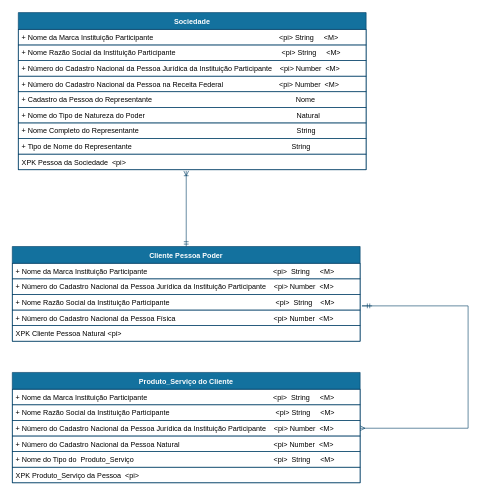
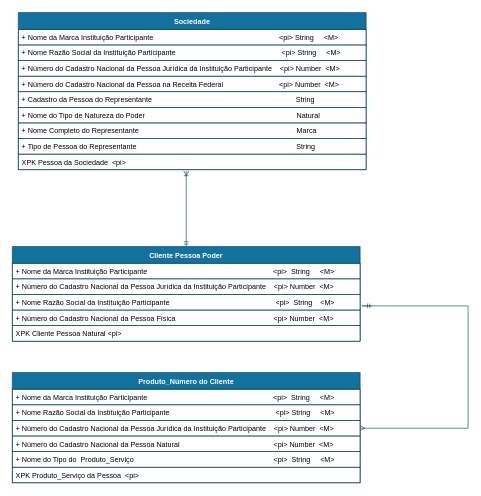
node "+ Cadastro da Pessoa do Representante Nome": label "+ Cadastro da Pessoa do Representante Nome" -> "+ Cadastro da Pessoa do Representante String"
node "+ Nome Completo do Representante String": label "+ Nome Completo do Representante String" -> "+ Nome Completo do Representante Marca"
node "+ Tipo de Nome do Representante String": label "+ Tipo de Nome do Representante String" -> "+ Tipo de Pessoa do Representante String"
node "Produto_Serviço do Cliente": label "Produto_Serviço do Cliente" -> "Produto_Número do Cliente"
